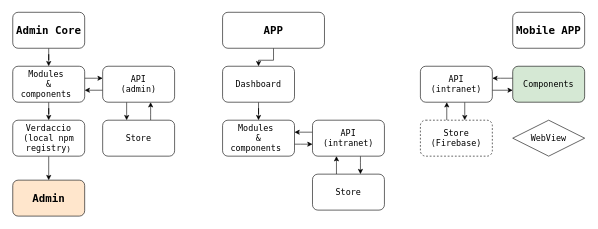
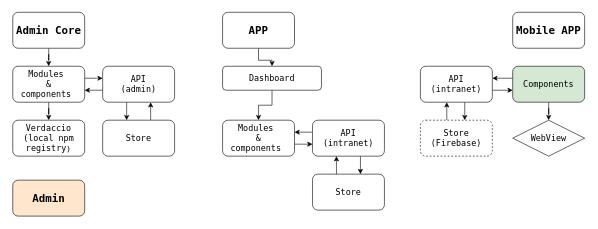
node "APP": size 102x36 -> 72x36
node "Dashboard": size 72x36 -> 99x24
edge "Components" -> "WebView": added
edge "Verdaccio (local npm registry)" -> "Admin": removed
